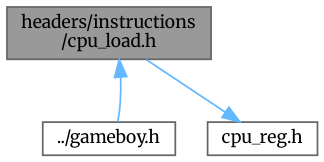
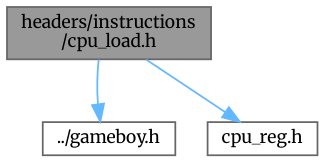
edge "../gameboy.h" -> "headers/instructions /cpu_load.h": reversed
